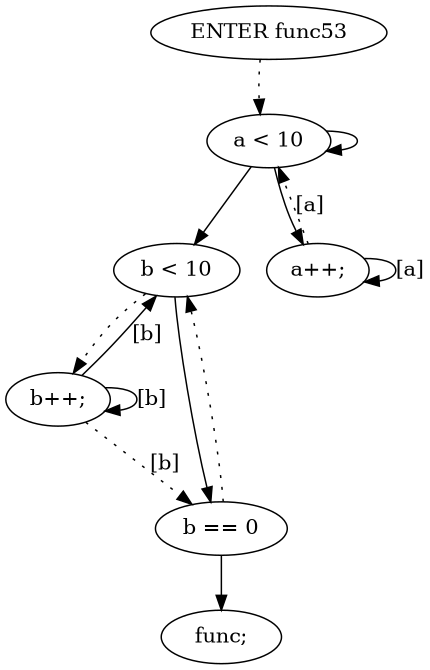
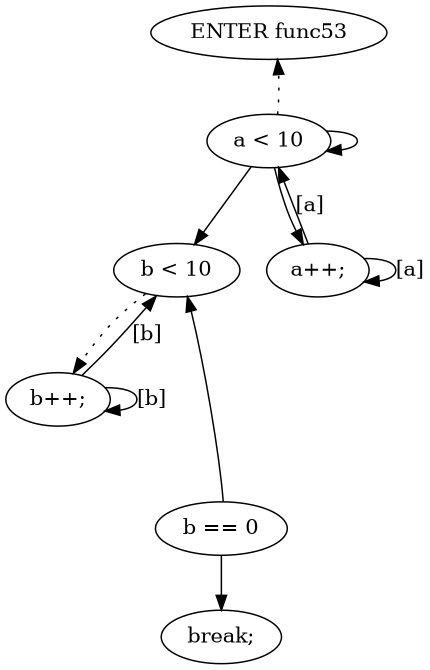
edge "ENTER func53" -> "a < 10": reversed
edge "a++;" -> "a < 10": style dotted -> solid
edge "b < 10" -> "b == 0": removed
edge "b == 0" -> "b < 10": style dotted -> solid
edge "b++;" -> "b == 0": removed, label "[b]"
node "func;": label "func;" -> "break;"
